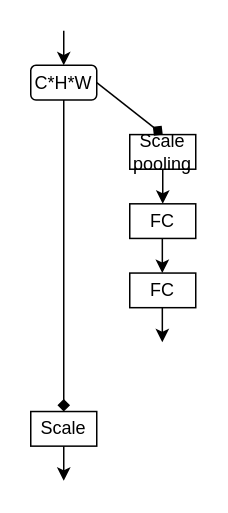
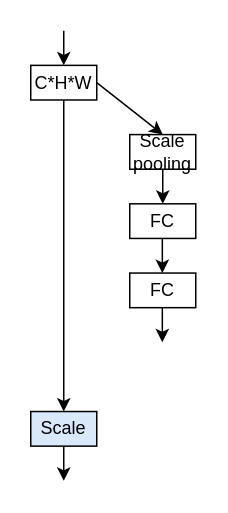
node "C*H*W": shape rounded rectangle -> rectangle
edge "C*H*W" -> "Scale pooling": arrowhead diamond -> classic
edge "C*H*W" -> "Scale": arrowhead diamond -> classic
node "Scale": fillcolor #ffffff -> #dae8fc
